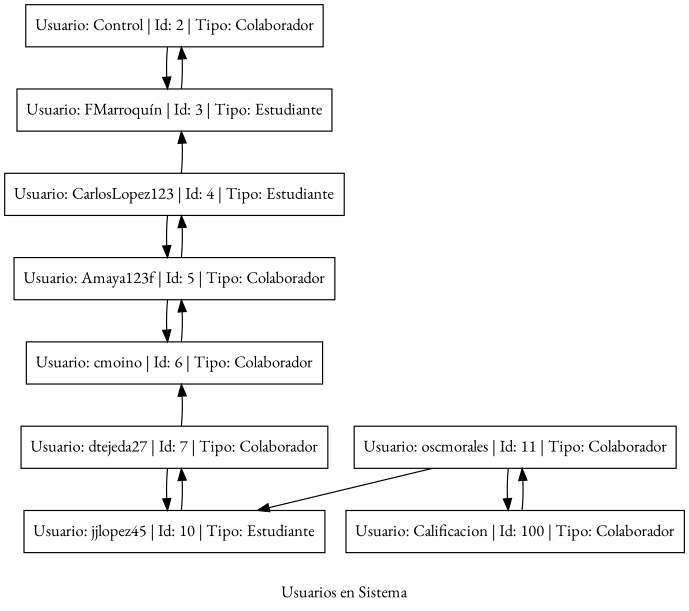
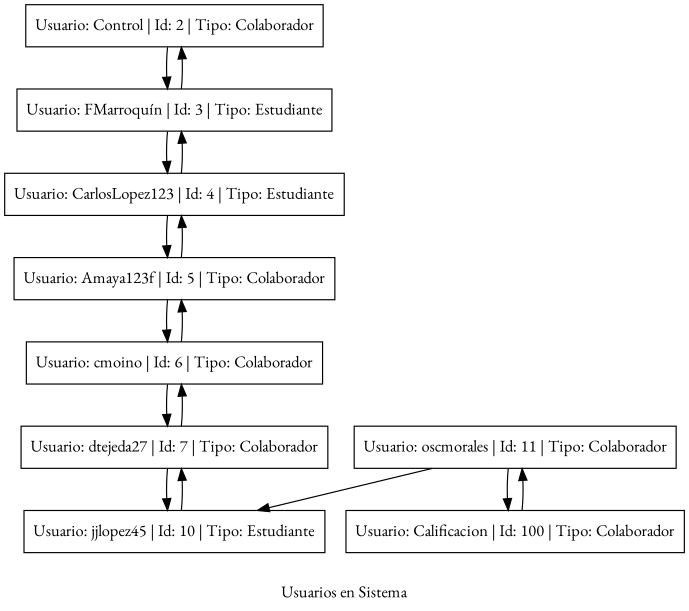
edge "Usuario: FMarroquín | Id: 3 | Tipo: Estudiante" -> "Usuario: CarlosLopez123 | Id: 4 | Tipo: Estudiante": added
edge "Usuario: cmoino | Id: 6 | Tipo: Colaborador" -> "Usuario: dtejeda27 | Id: 7 | Tipo: Colaborador": added
